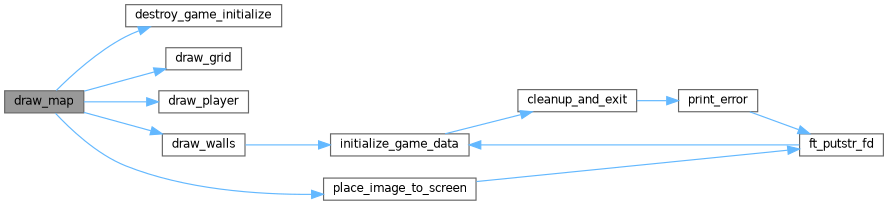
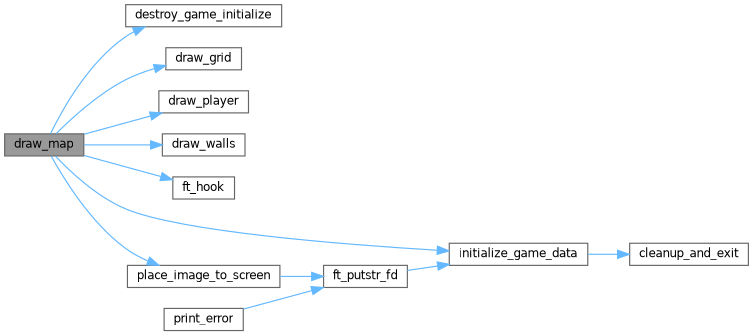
edge "cleanup_and_exit" -> "print_error": removed
edge "draw_walls" -> "initialize_game_data": now "draw_map" -> "initialize_game_data"
node "ft_hook": added
